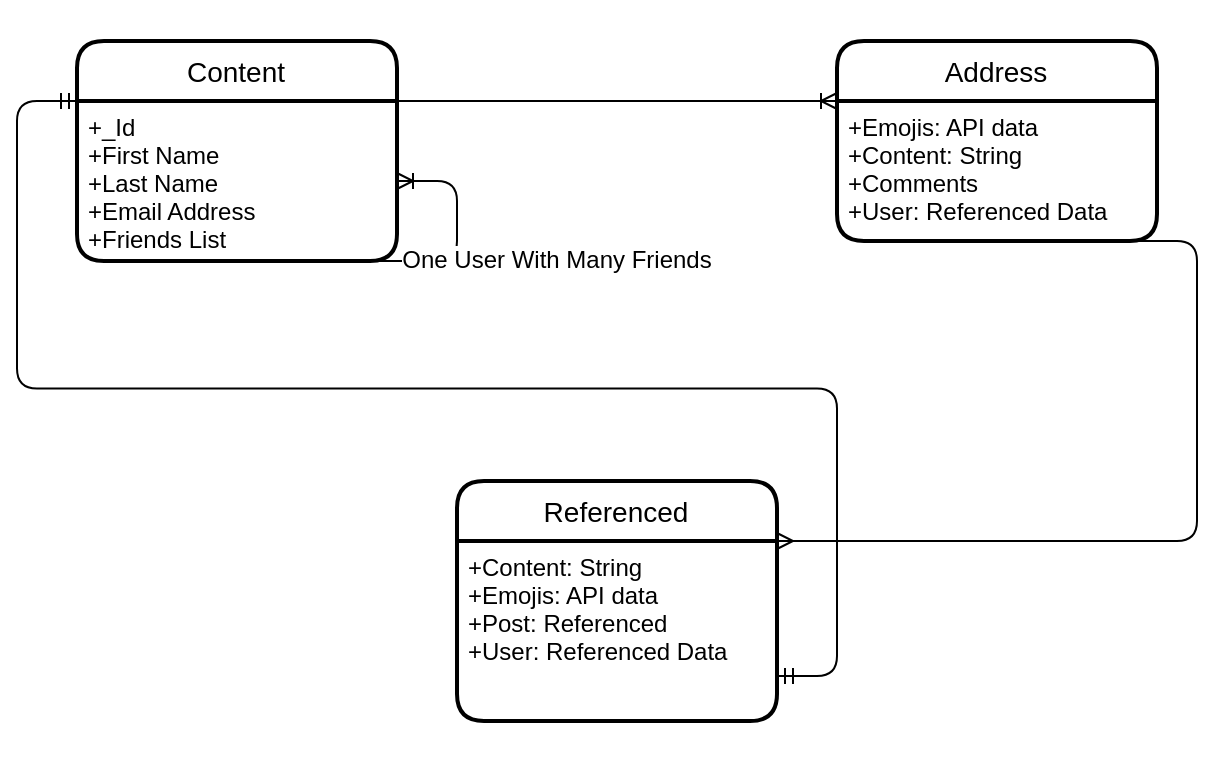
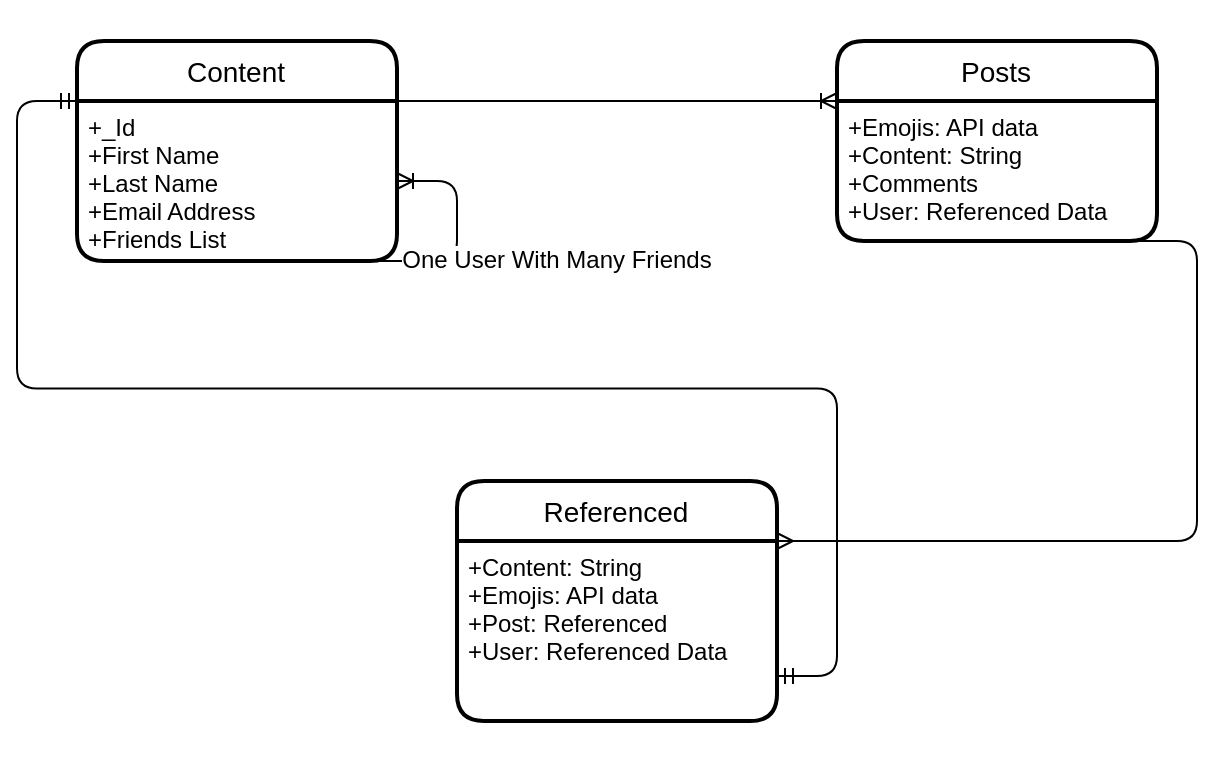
node "Address": label "Address" -> "Posts"
